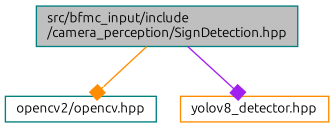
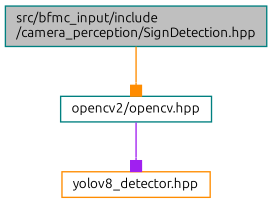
edge "src/bfmc_input/include /camera_perception/SignDetection.hpp" -> "yolov8_detector.hpp": now "opencv2/opencv.hpp" -> "yolov8_detector.hpp"
